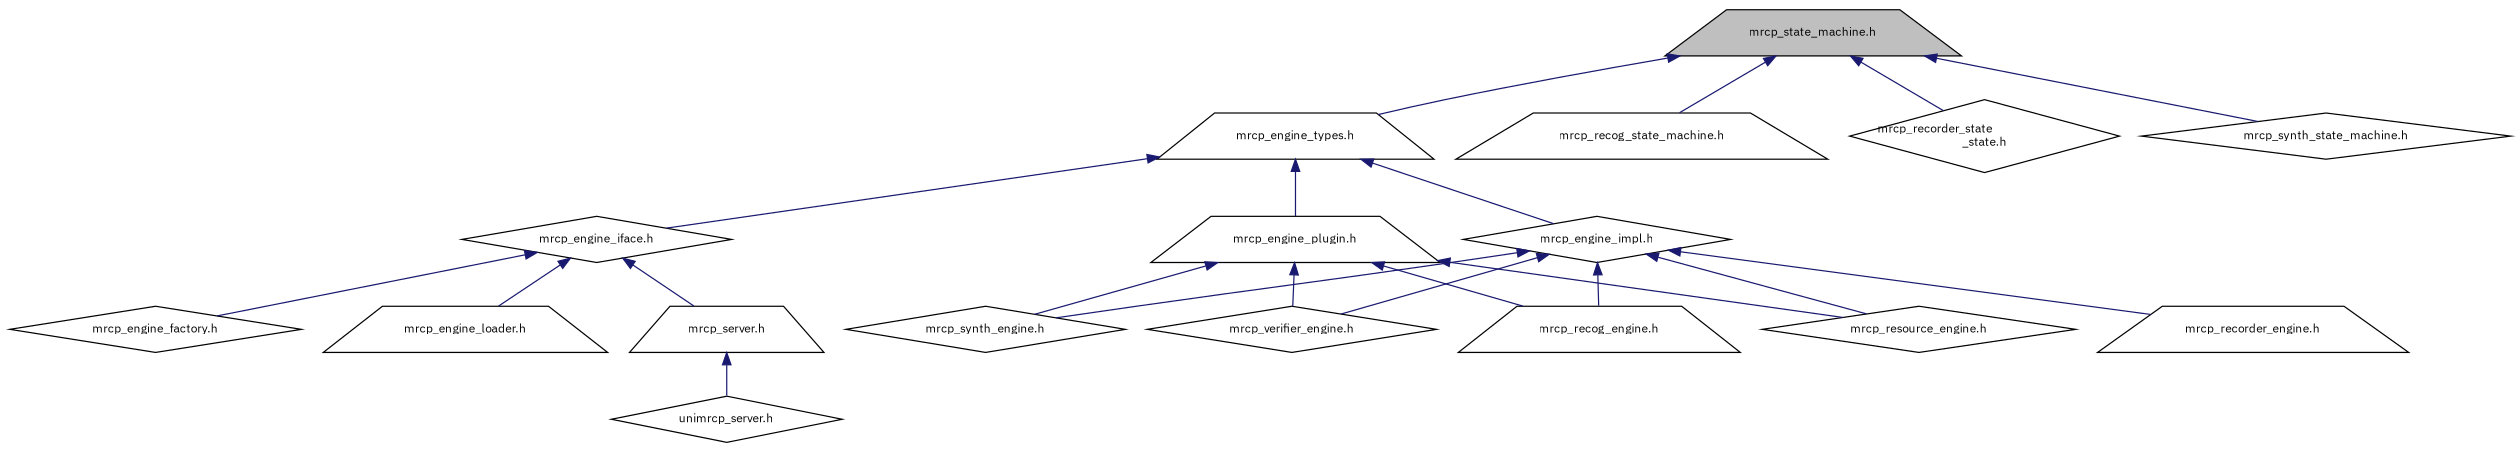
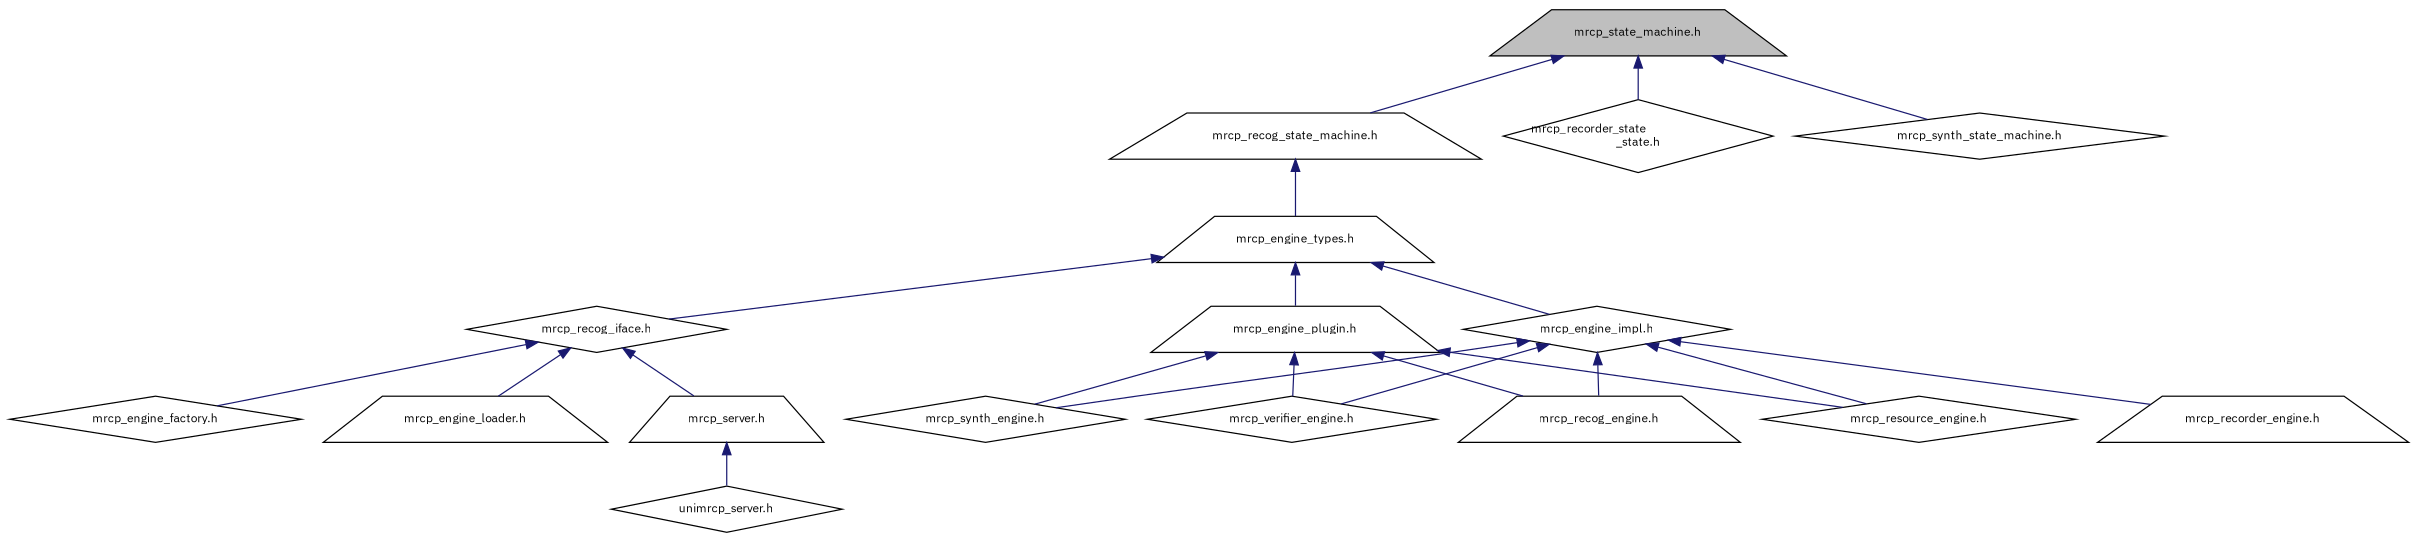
edge "mrcp_engine_types.h" -> "mrcp_state_machine.h": now "mrcp_engine_types.h" -> "mrcp_recog_state_machine.h"
node "mrcp_engine_iface.h": label "mrcp_engine_iface.h" -> "mrcp_recog_iface.h"
